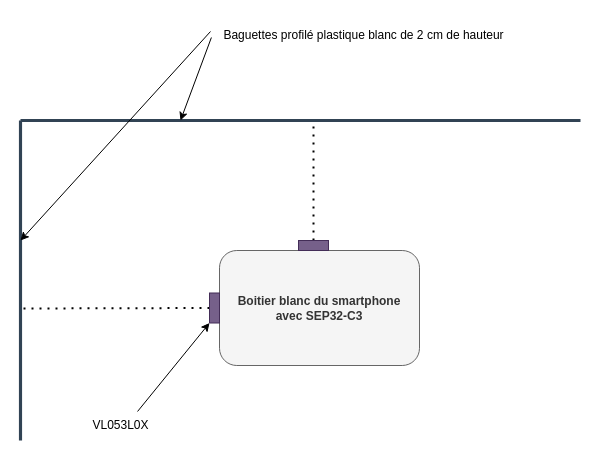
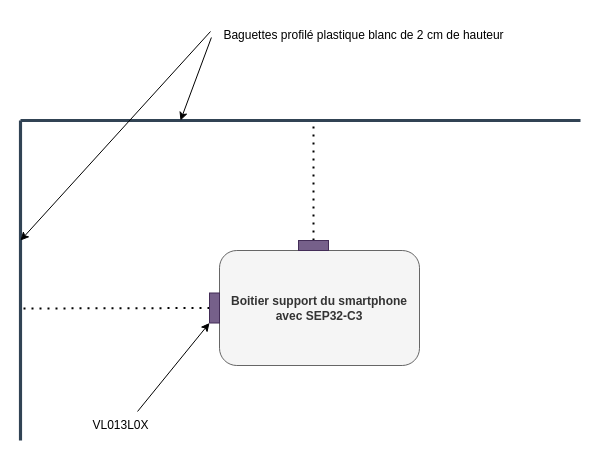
node "Boitier blanc du smartphone avec SEP32-C3": label "Boitier blanc du smartphone avec SEP32-C3" -> "Boitier support du smartphone avec SEP32-C3"
node "VL053L0X": label "VL053L0X" -> "VL013L0X"
